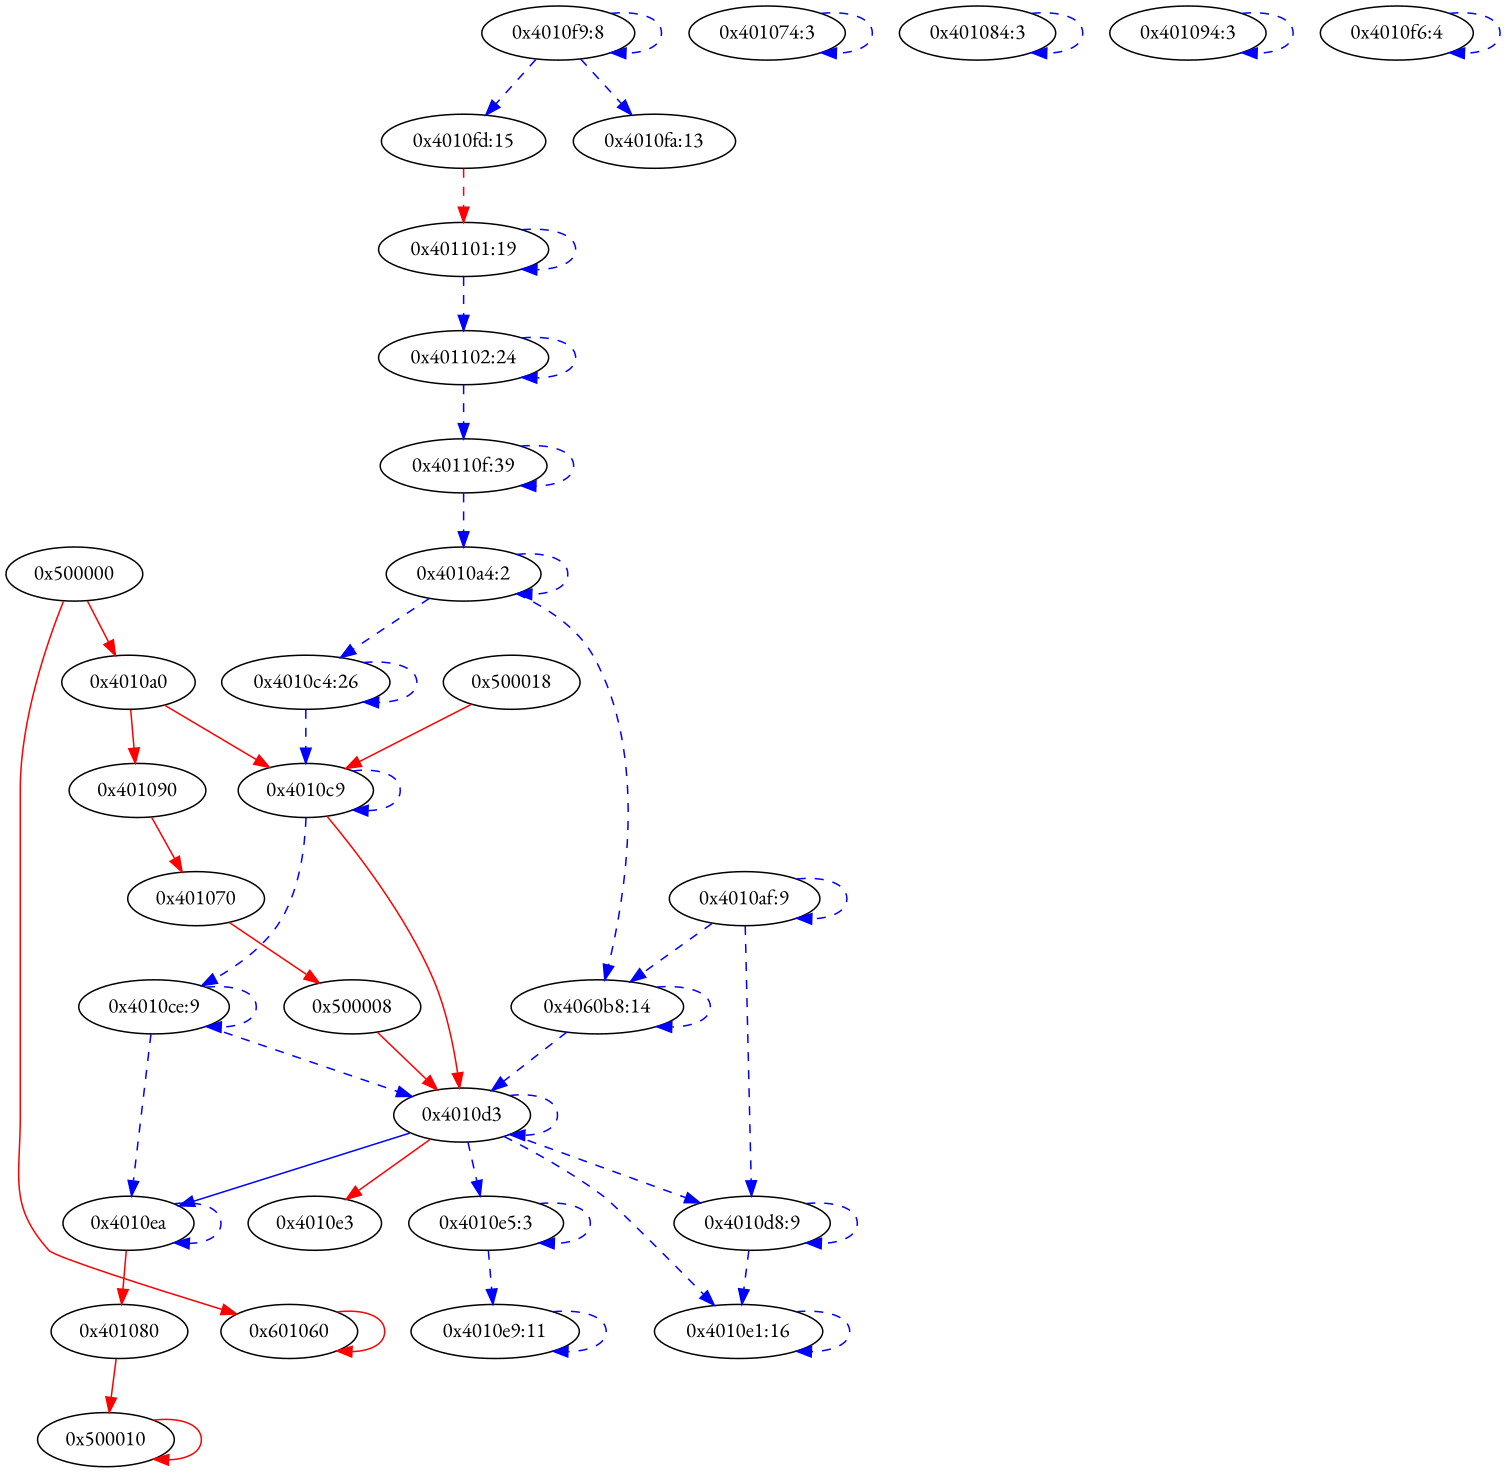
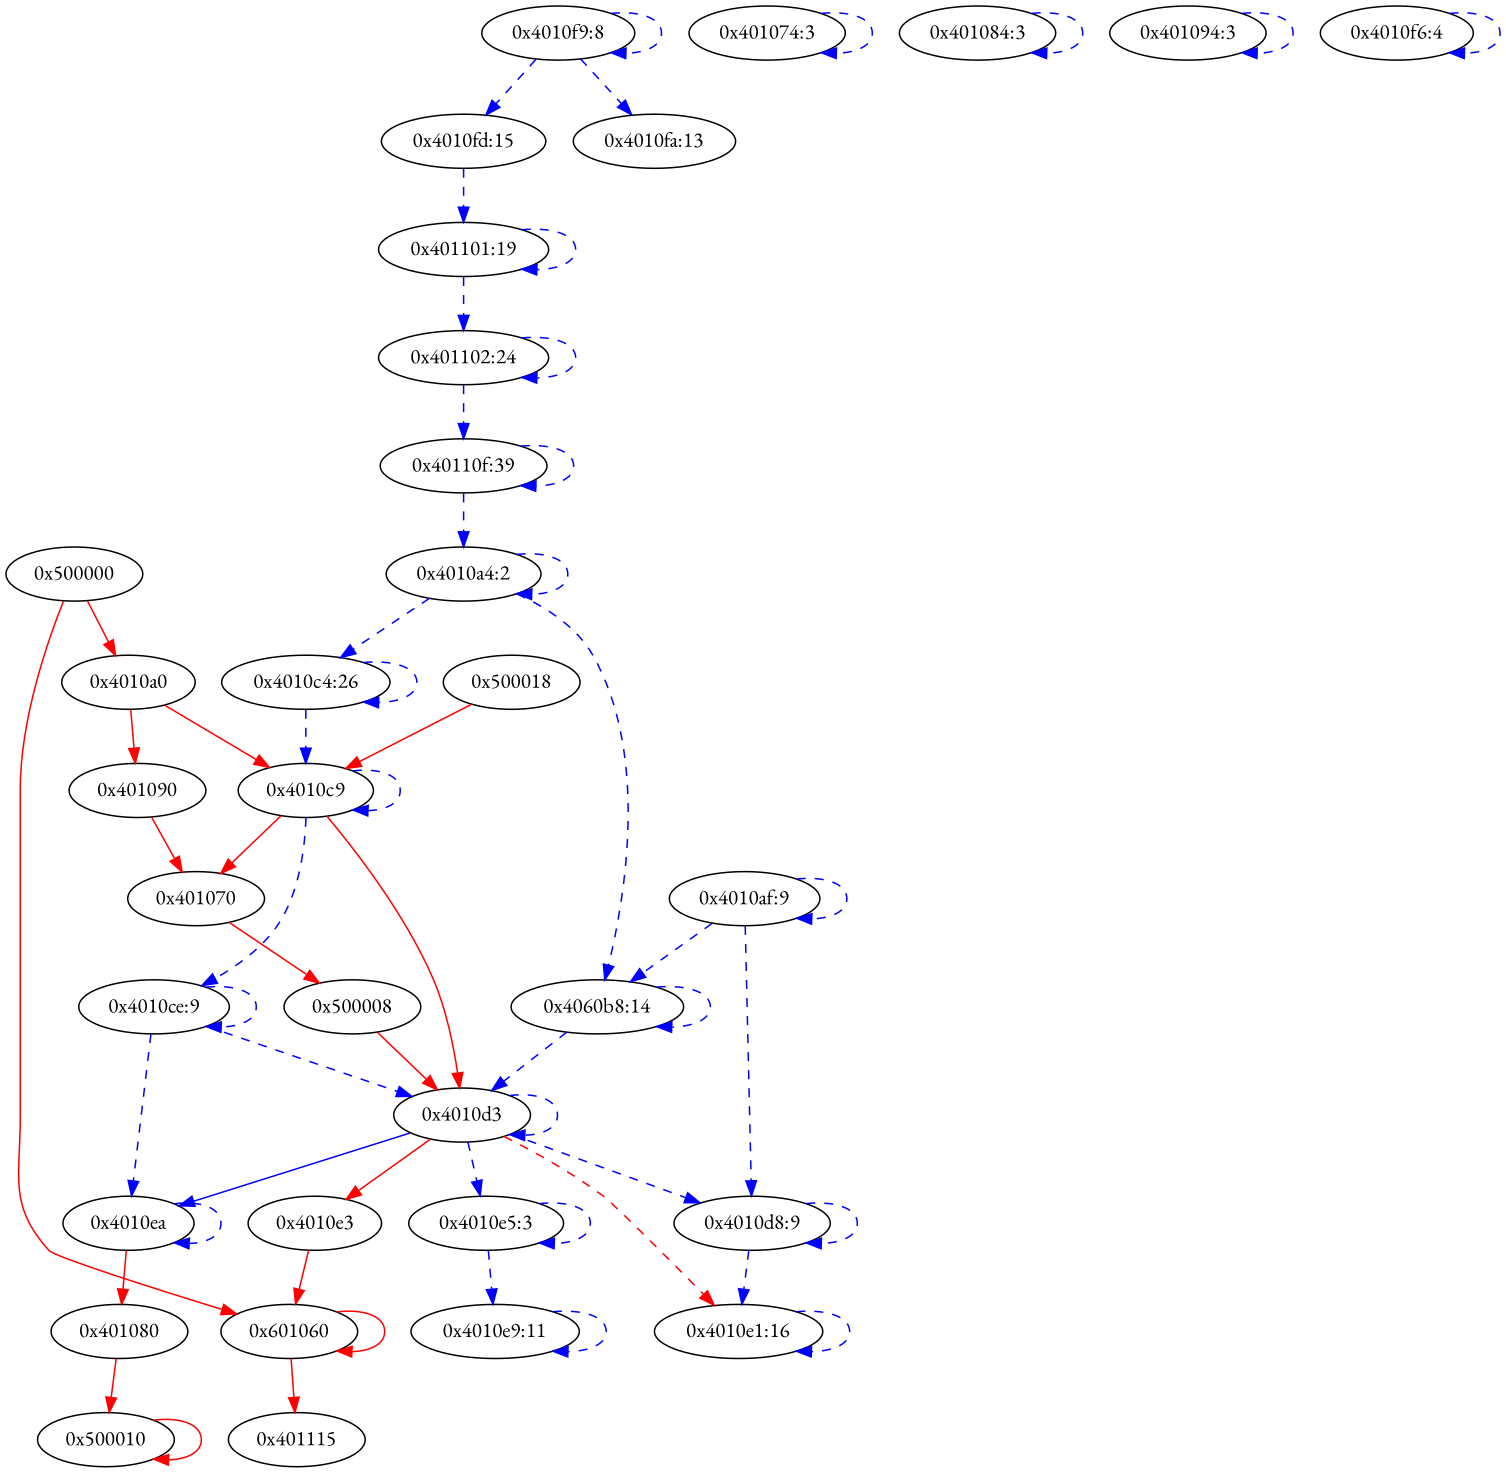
edge "0x4010fd:15" -> "0x401101:19": color red -> blue
edge "0x4010c9" -> "0x401070": added
edge "0x4010d3" -> "0x4010e1:16": color blue -> red
edge "0x4010e3" -> "0x601060": added
node "0x401115": added
